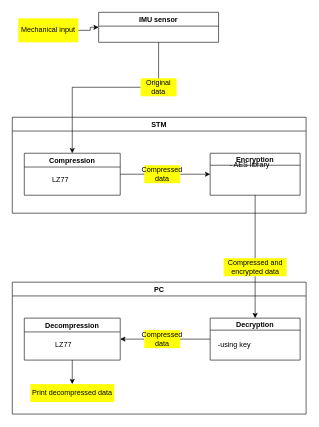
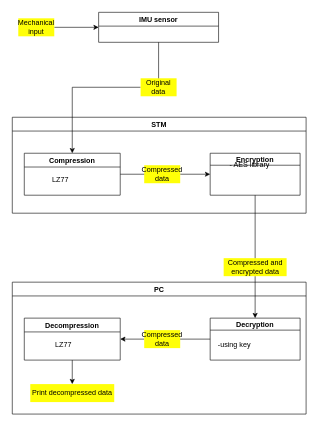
node "Mechanical input": size 60x24 -> 36x18
